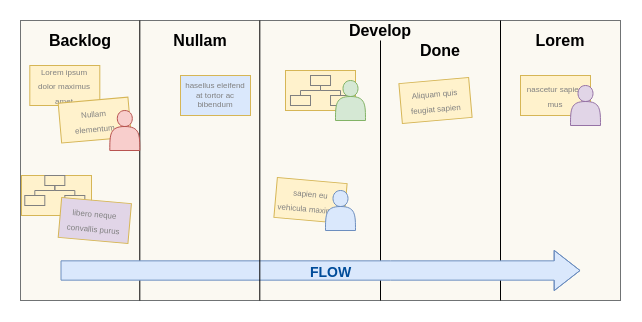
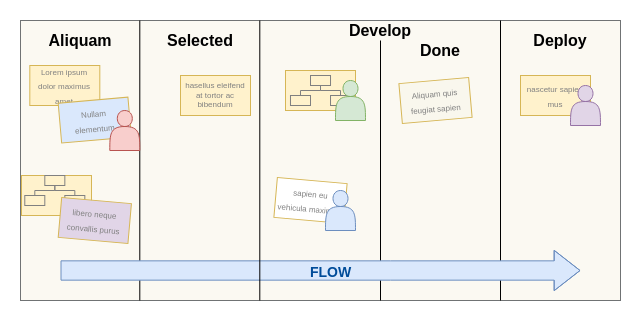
node "Backlog": label "Backlog" -> "Aliquam"
node "Nullam": label "Nullam" -> "Selected"
node "Lorem": label "Lorem" -> "Deploy"
node "hasellus eleifend at tortor ac bibendum": fillcolor #dae8fc -> #fff2cc
node "Aliquam quis feugiat sapien": fillcolor #fff2cc -> #f9f7ed
node "Nullam elementum": fillcolor #fff2cc -> #dae8fc
node "sapien eu vehicula maximus": fillcolor #fff2cc -> #ffffff
